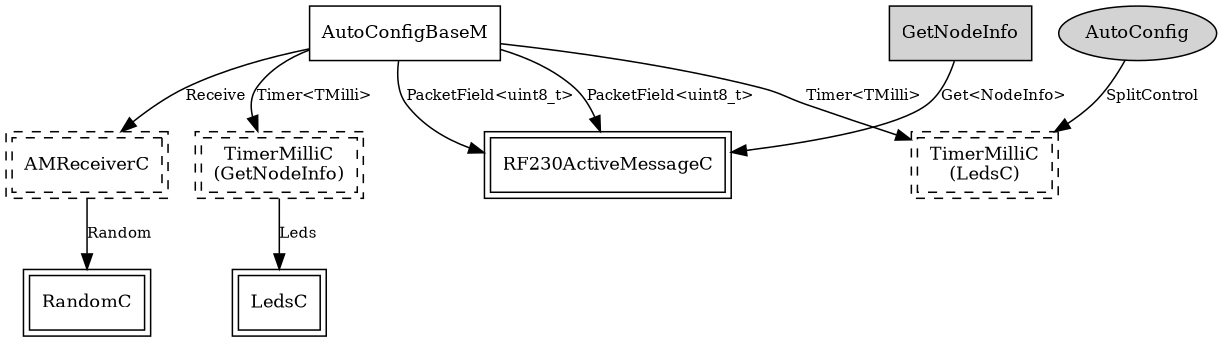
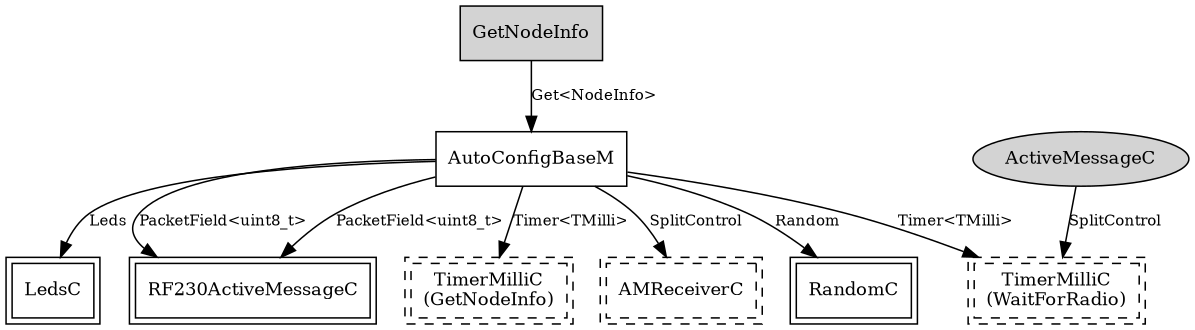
node "AutoConfig": label "AutoConfig" -> "ActiveMessageC"
edge "AutoConfigBaseM" -> "AMReceiverC": label "Receive" -> "SplitControl"
edge "GetNodeInfo" -> "RF230ActiveMessageC": now "GetNodeInfo" -> "AutoConfigBaseM"
node "TimerMilliC (LedsC)": label "TimerMilliC (LedsC)" -> "TimerMilliC (WaitForRadio)"
edge "AMReceiverC" -> "RandomC": now "AutoConfigBaseM" -> "RandomC"
edge "TimerMilliC (GetNodeInfo)" -> "LedsC": now "AutoConfigBaseM" -> "LedsC"
